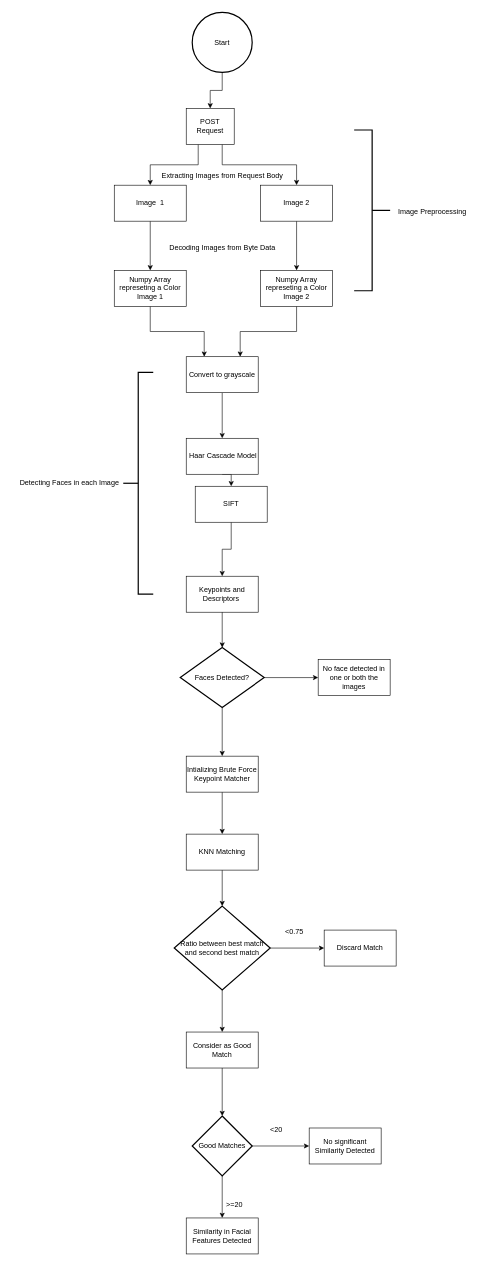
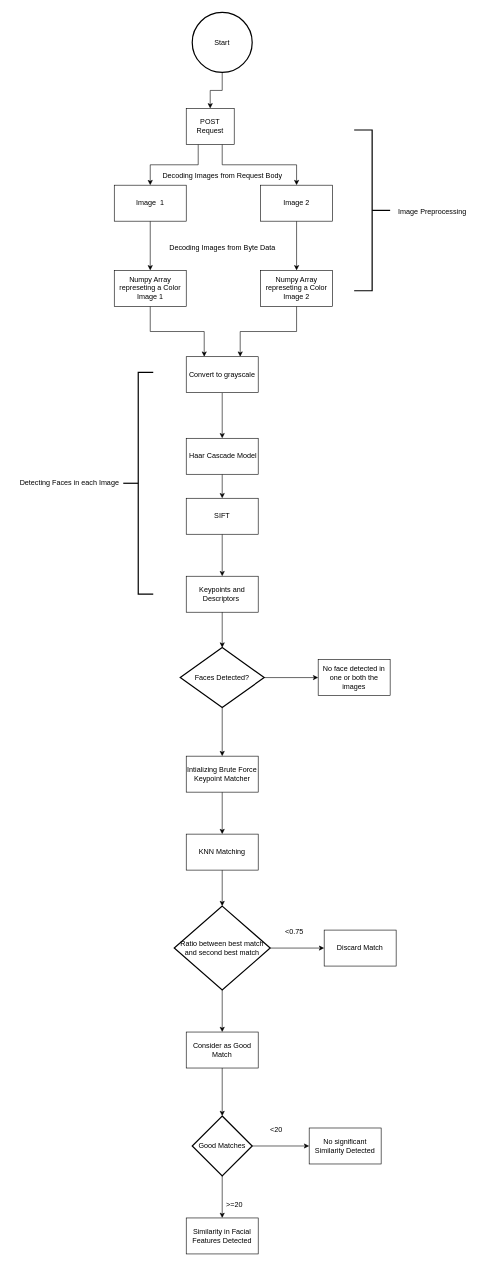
node "Extracting Images from Request Body": label "Extracting Images from Request Body" -> "Decoding Images from Request Body"
node "SIFT": moved (231, 504) -> (222, 516)
